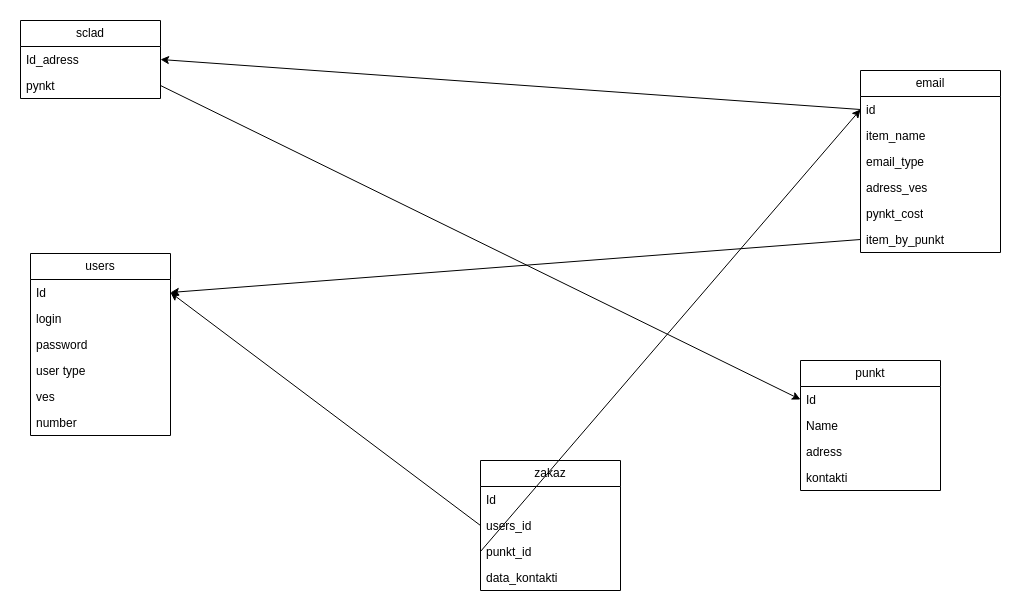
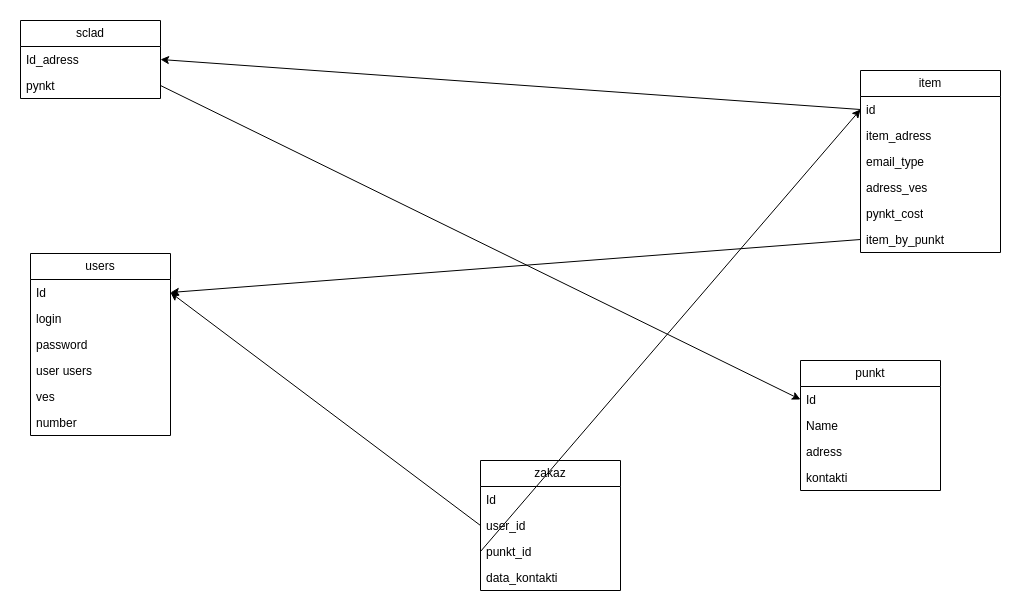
node "email": label "email" -> "item"
node "item_name": label "item_name" -> "item_adress"
node "user type": label "user type" -> "user users"
node "users_id": label "users_id" -> "user_id"
